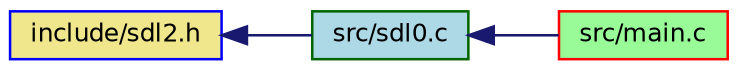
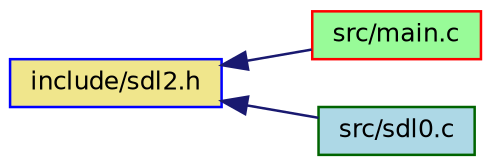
edge "src/main.c" -> "src/sdl0.c": now "src/main.c" -> "include/sdl2.h"
